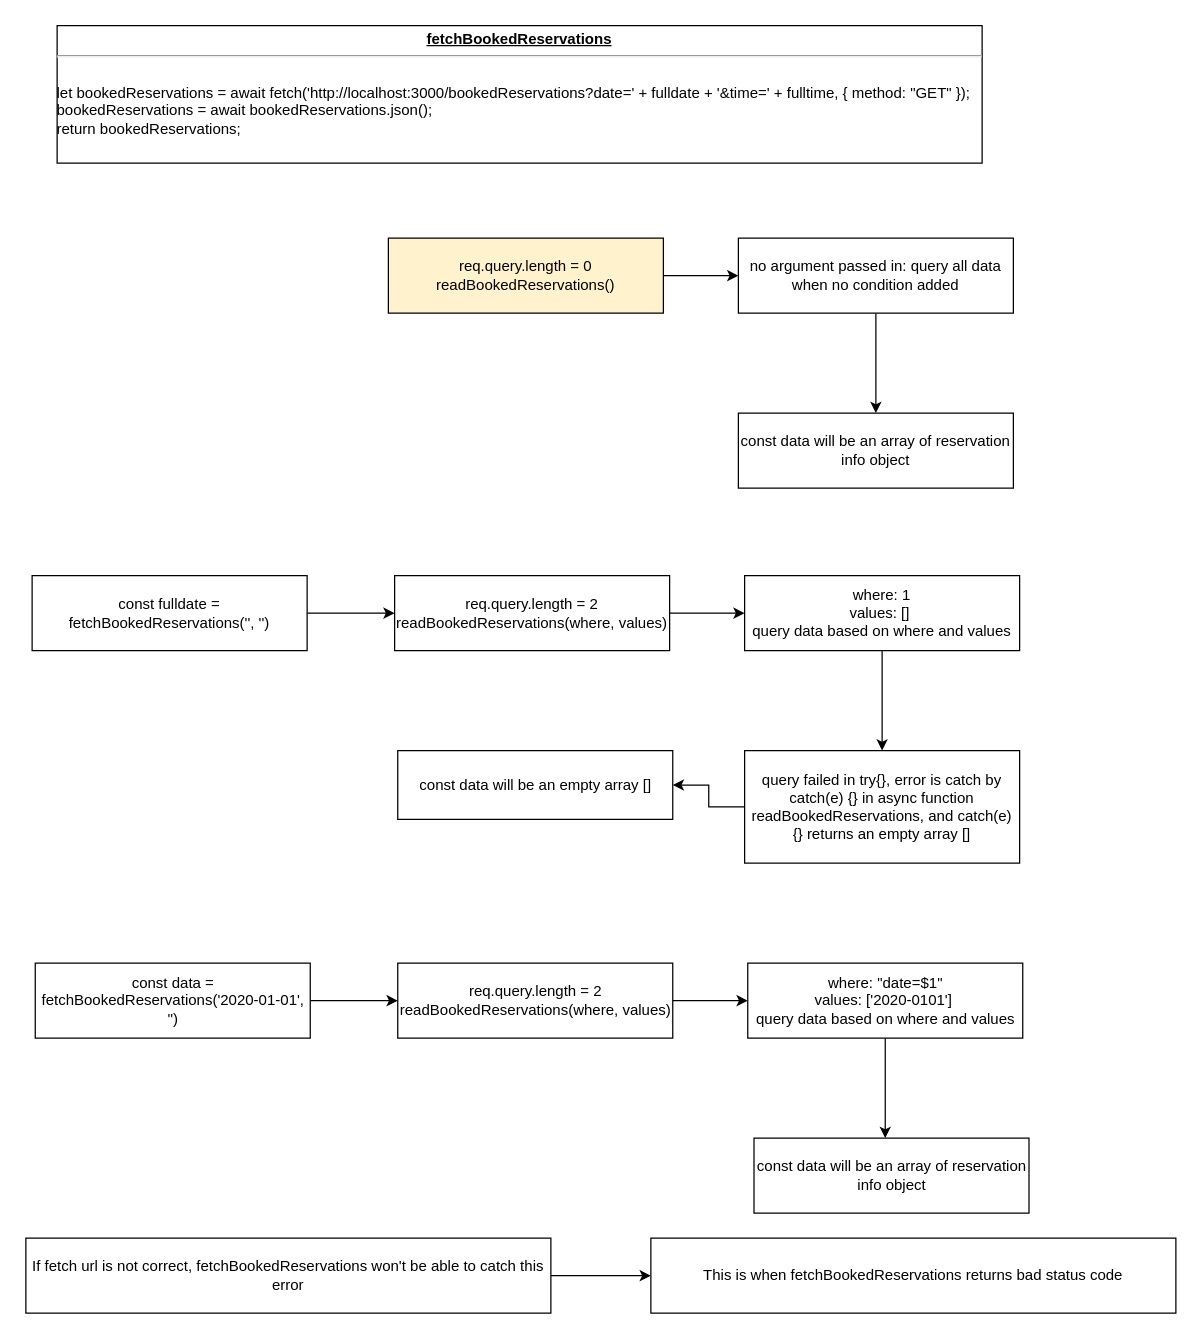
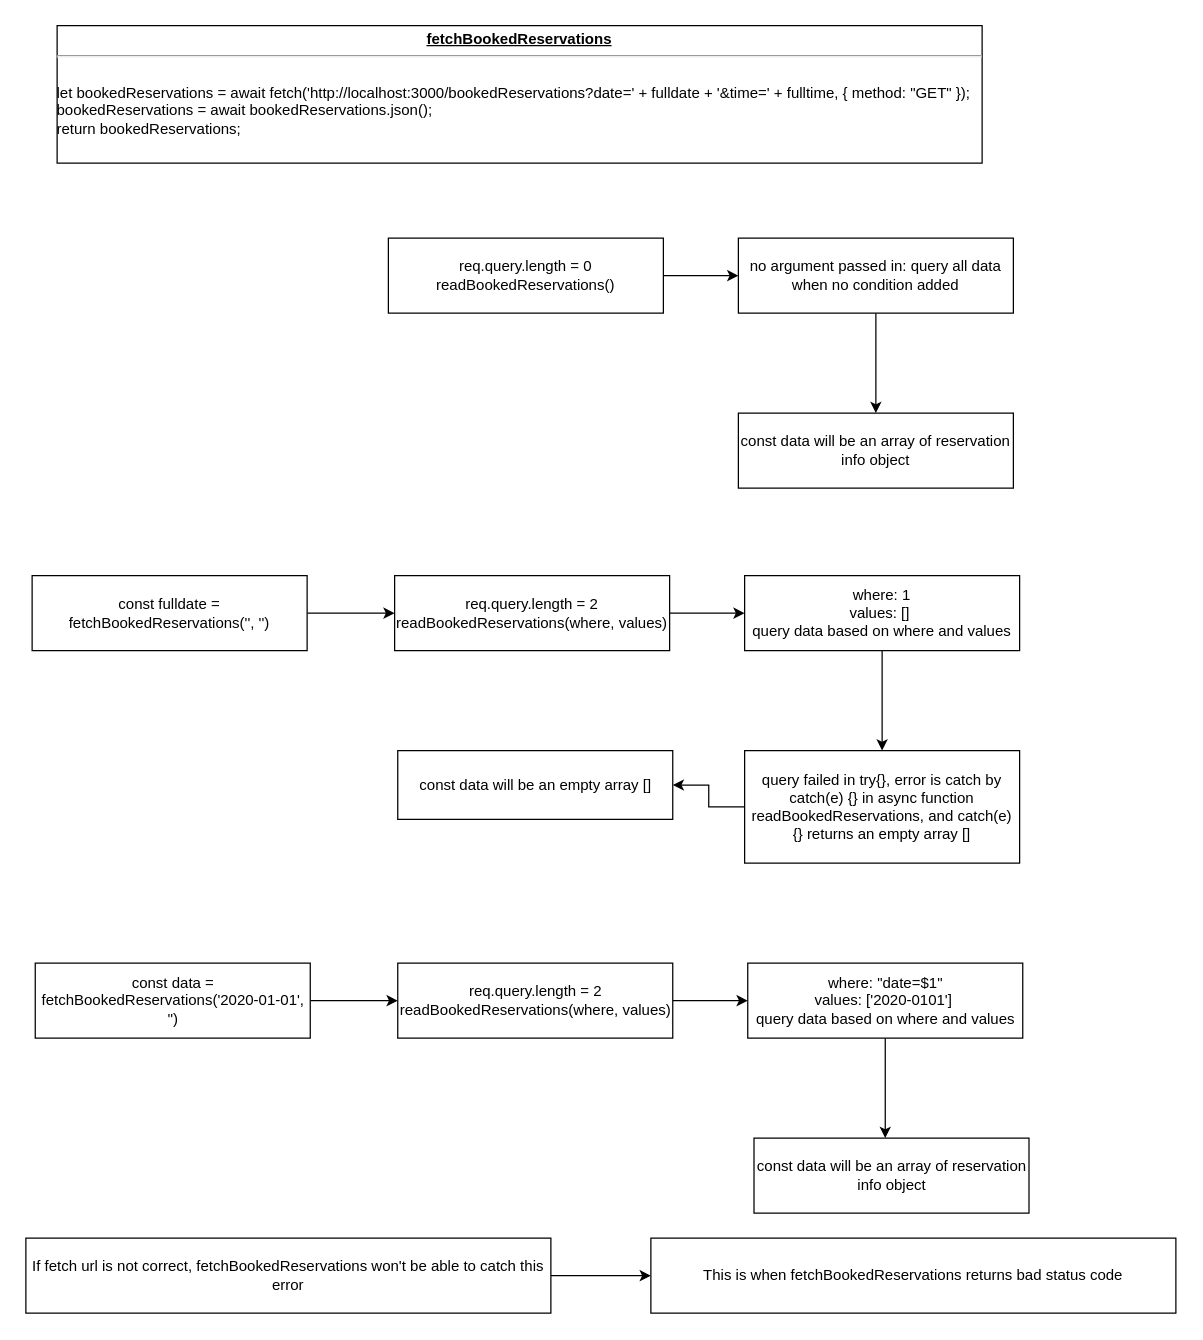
node "req.query.length = 0 readBookedReservations()": fillcolor #fff2cc -> #ffffff
